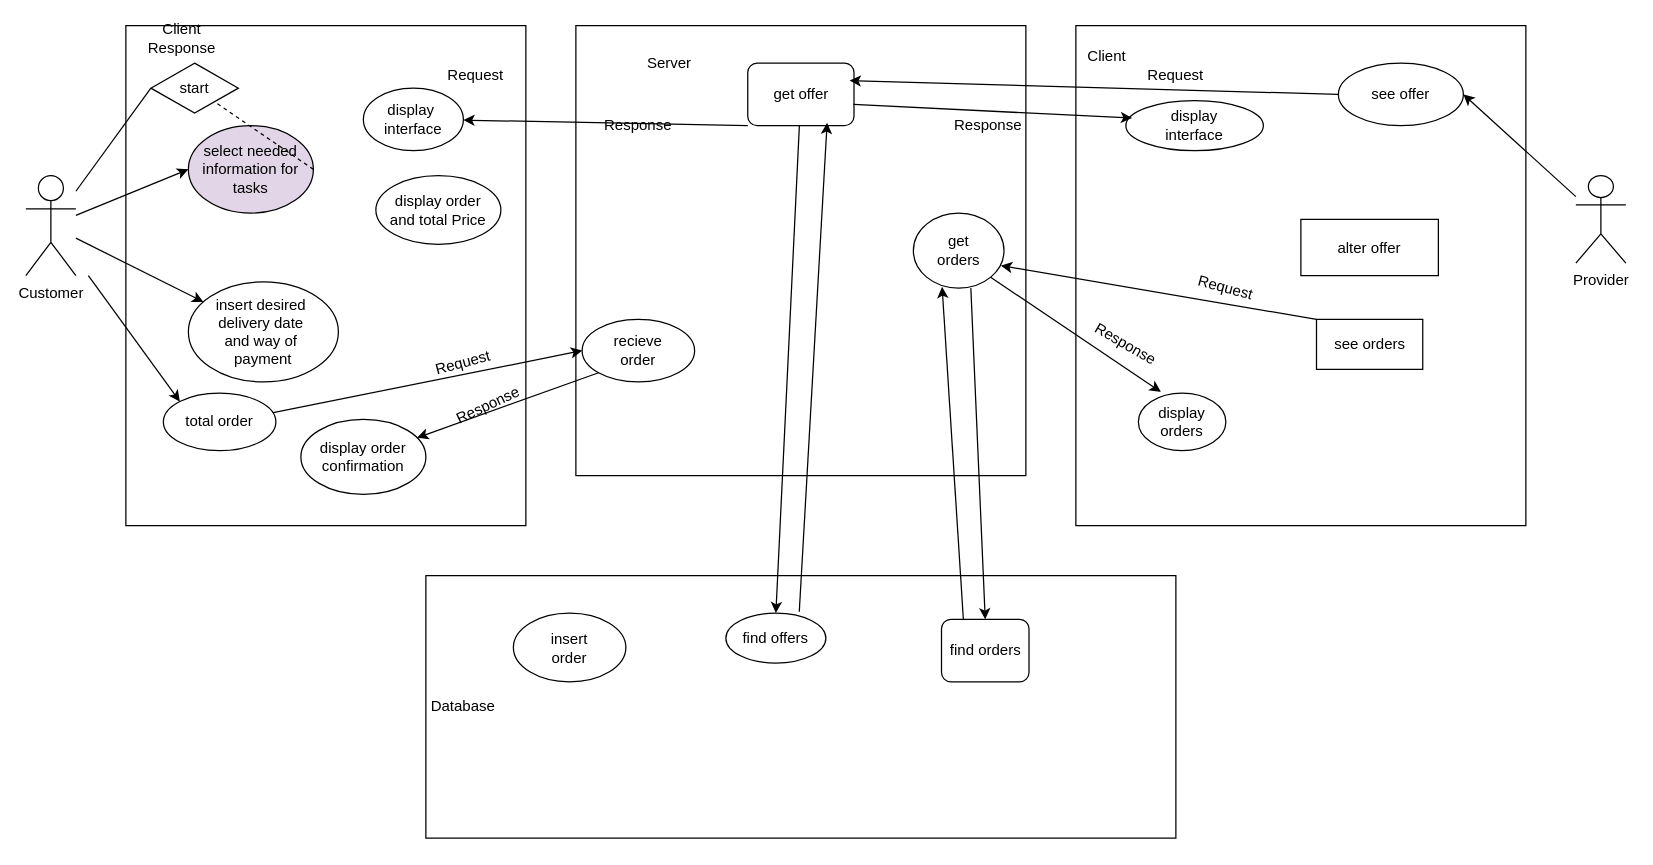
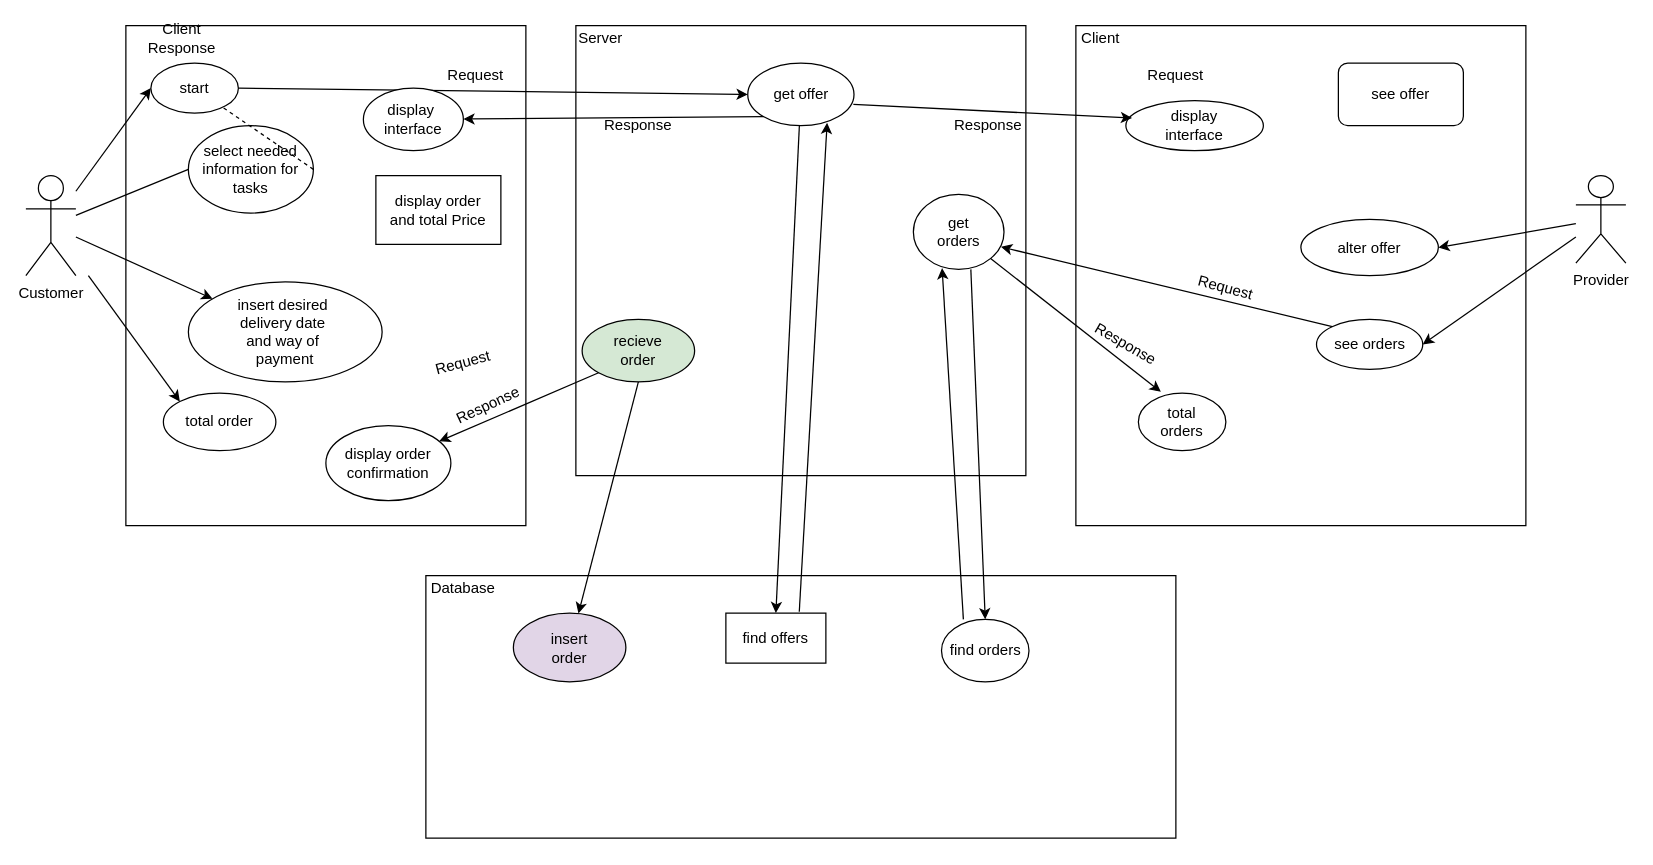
node "Client": moved (1107, 57) -> (1101, 38)
node "Server": moved (669, 63) -> (601, 38)
node "start": shape diamond -> ellipse
edge "see offer" -> "get offer": removed
edge "start" -> "get offer": added
edge "start" -- "Customer": arrowhead none -> classic
node "get offer": shape rounded rectangle -> ellipse
node "see offer": shape ellipse -> rounded rectangle
edge "Provider" -> "see offer": removed
node "select needed information for tasks": fillcolor #e1d5e7 -> #ffffff
edge "Customer" -> "select needed information for tasks": arrowhead classic -> none
node "display order and total Price": shape ellipse -> rectangle
edge "Provider" -> "alter offer": added
node "alter offer": shape rectangle -> ellipse
node "get orders": moved (958, 251) -> (958, 232)
edge "Provider" -> "see orders": added
node "insert desired delivery date and way of payment": size 150x100 -> 194x100
node "see orders": shape rectangle -> ellipse
node "recieve order": fillcolor #ffffff -> #d5e8d4
edge "total order" -> "recieve order": removed
node "display orders": label "display orders" -> "total orders"
node "display order confirmation": moved (363, 457) -> (388, 463)
edge "recieve order" -> "insert order": added
node "find offers": shape ellipse -> rectangle
node "insert order": fillcolor #ffffff -> #e1d5e7
node "find orders": shape rounded rectangle -> ellipse
node "Database": moved (463, 707) -> (463, 588)
